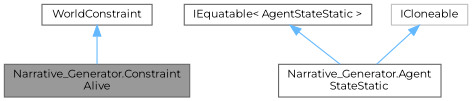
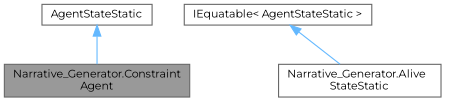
node "WorldConstraint": label "WorldConstraint" -> "AgentStateStatic"
node "ICloneable": removed
node "Narrative_Generator.Constraint Alive": label "Narrative_Generator.Constraint Alive" -> "Narrative_Generator.Constraint Agent"
node "Narrative_Generator.Agent StateStatic": label "Narrative_Generator.Agent StateStatic" -> "Narrative_Generator.Alive StateStatic"
